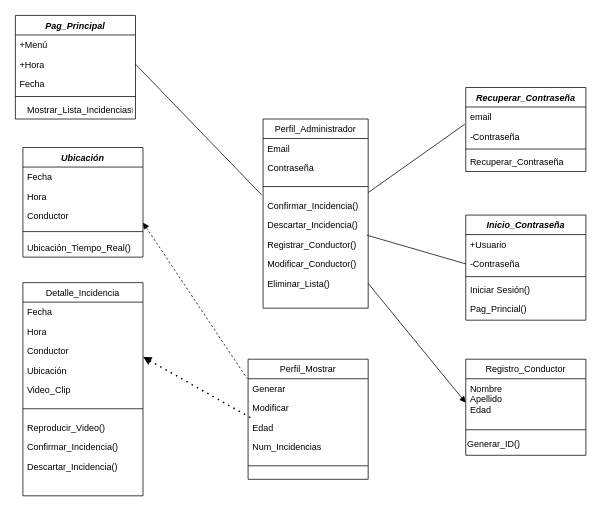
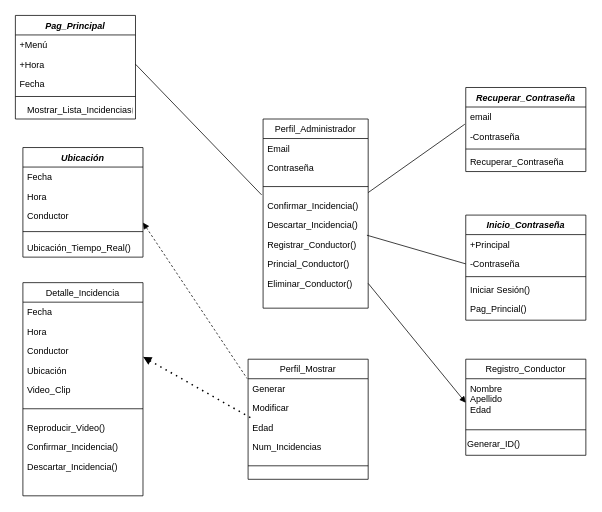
node "+Usuario": label "+Usuario" -> "+Principal"
node "Modificar_Conductor()": label "Modificar_Conductor()" -> "Princial_Conductor()"
node "Eliminar_Lista()": label "Eliminar_Lista()" -> "Eliminar_Conductor()"
